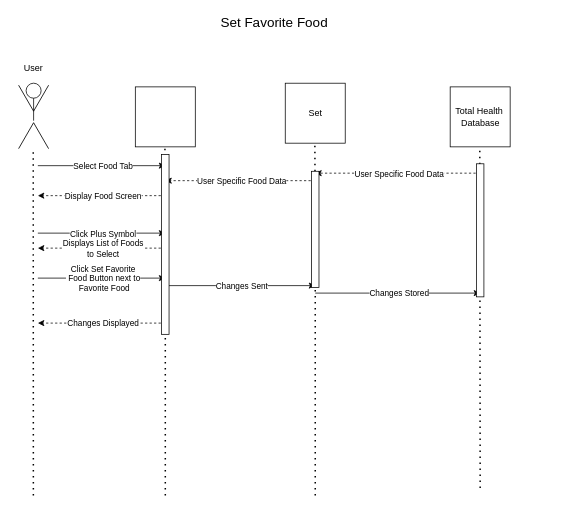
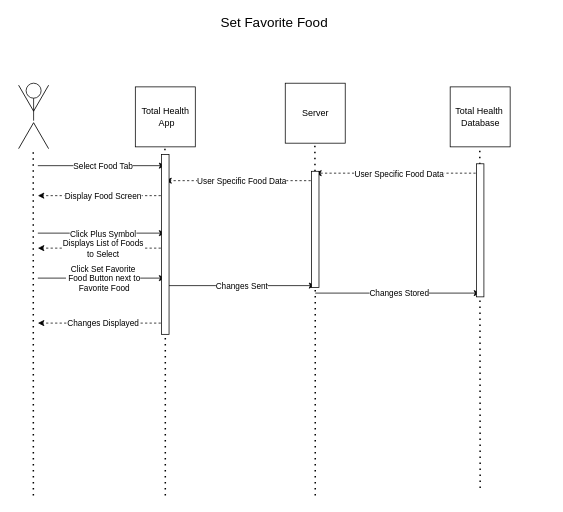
node "User": removed
node "Set": label "Set" -> "Server"
node "Total Health App": added
